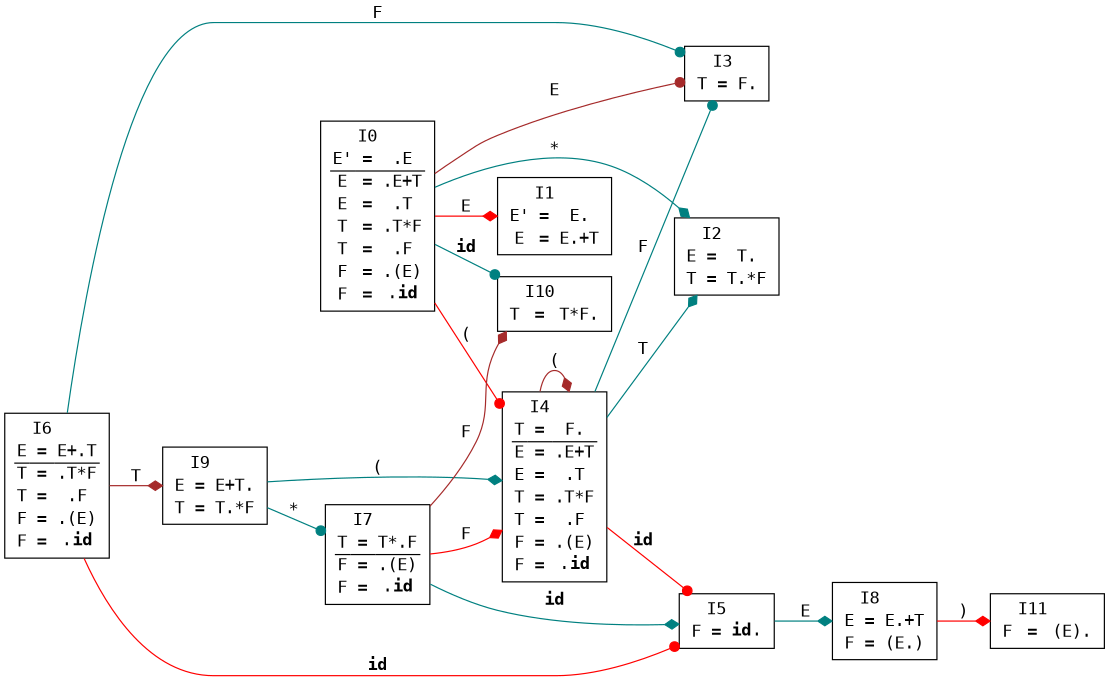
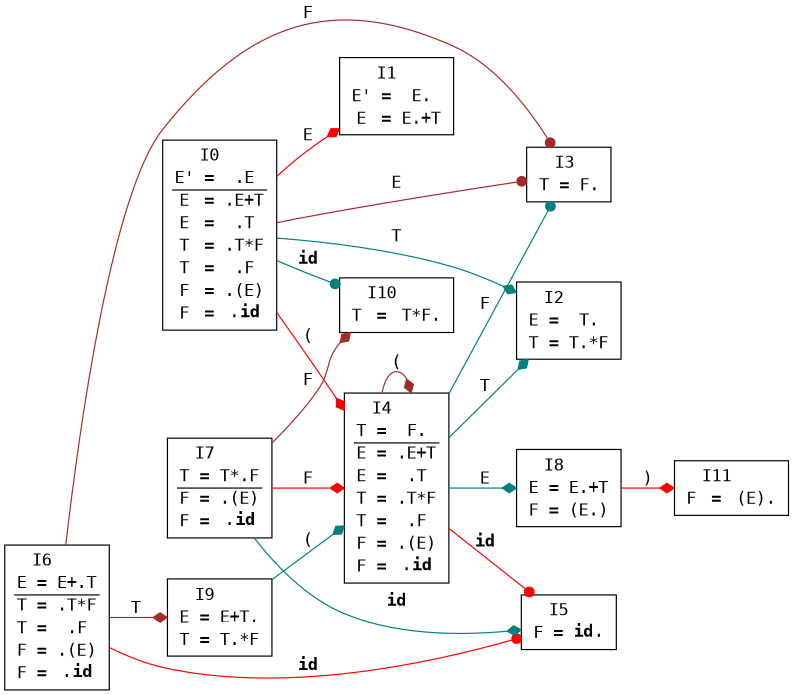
edge "I6" -> "I3": color teal -> brown
edge "I0" -> "I2": label "*" -> "T"
edge "I0" -> "I4": arrowhead dot -> diamond
edge "I9" -> "I7": removed, label "*"
edge "I5" -> "I8": now "I4" -> "I8"
